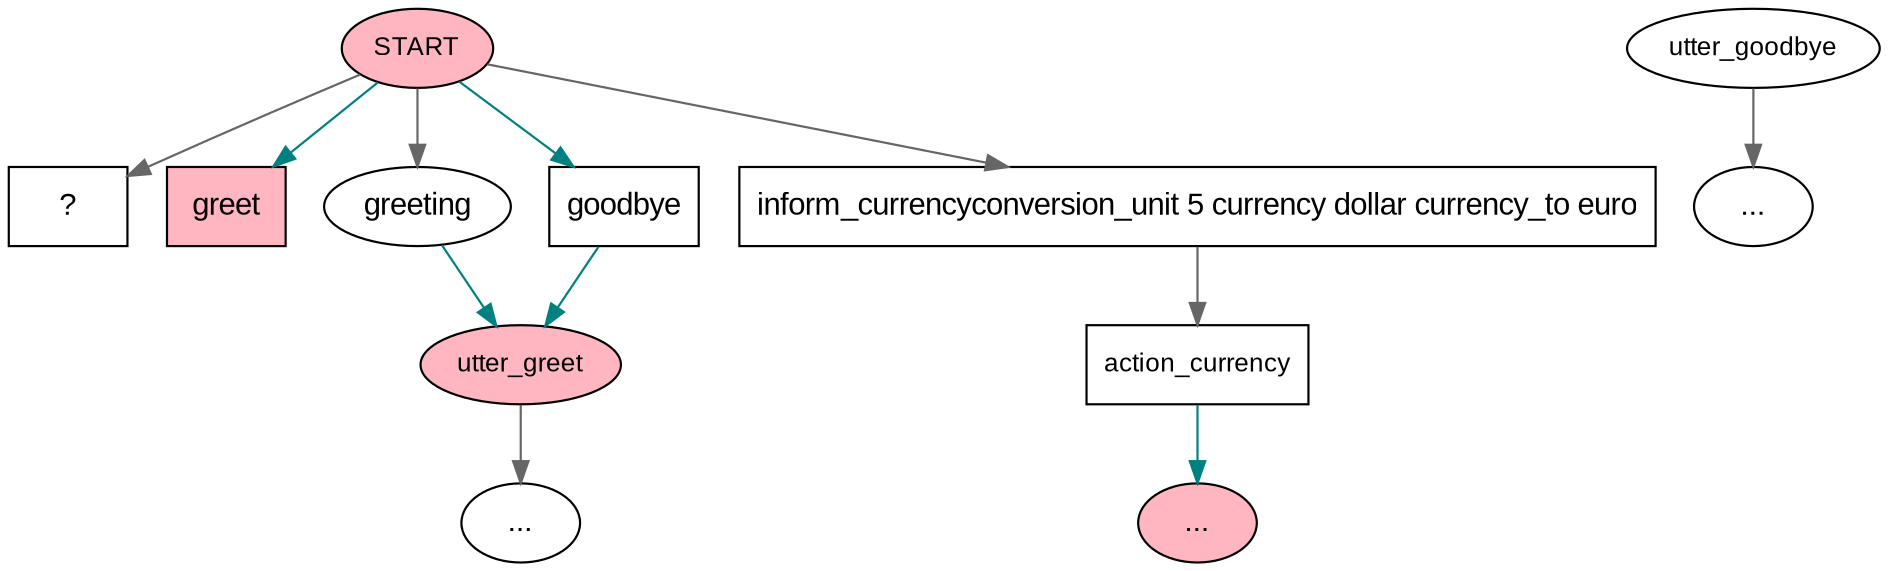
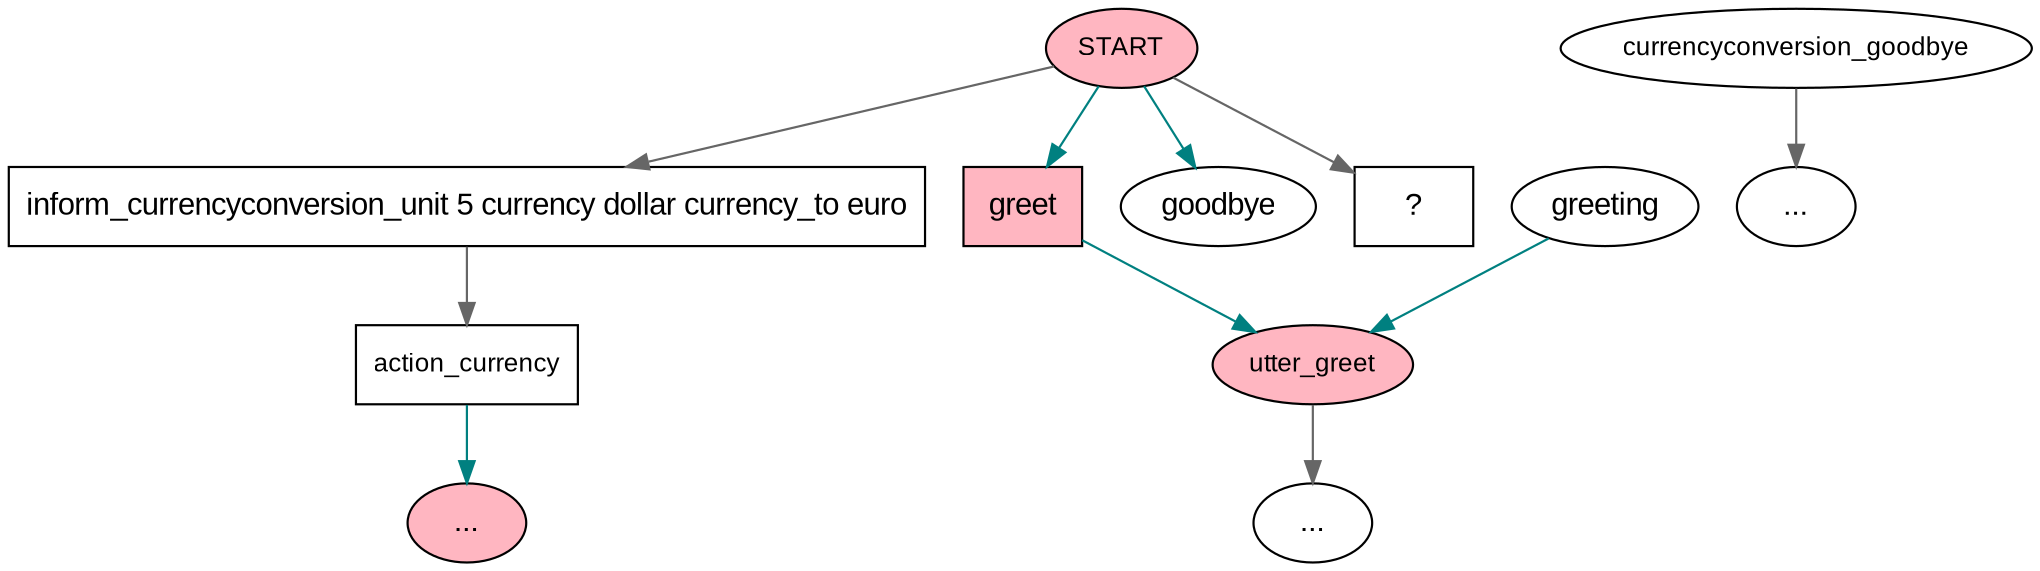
node "utter_goodbye": label "utter_goodbye" -> "currencyconversion_goodbye"
edge "START" -> "greeting": removed
node "goodbye": shape box -> ellipse
edge "goodbye" -> "utter_greet": now "greet" -> "utter_greet"
